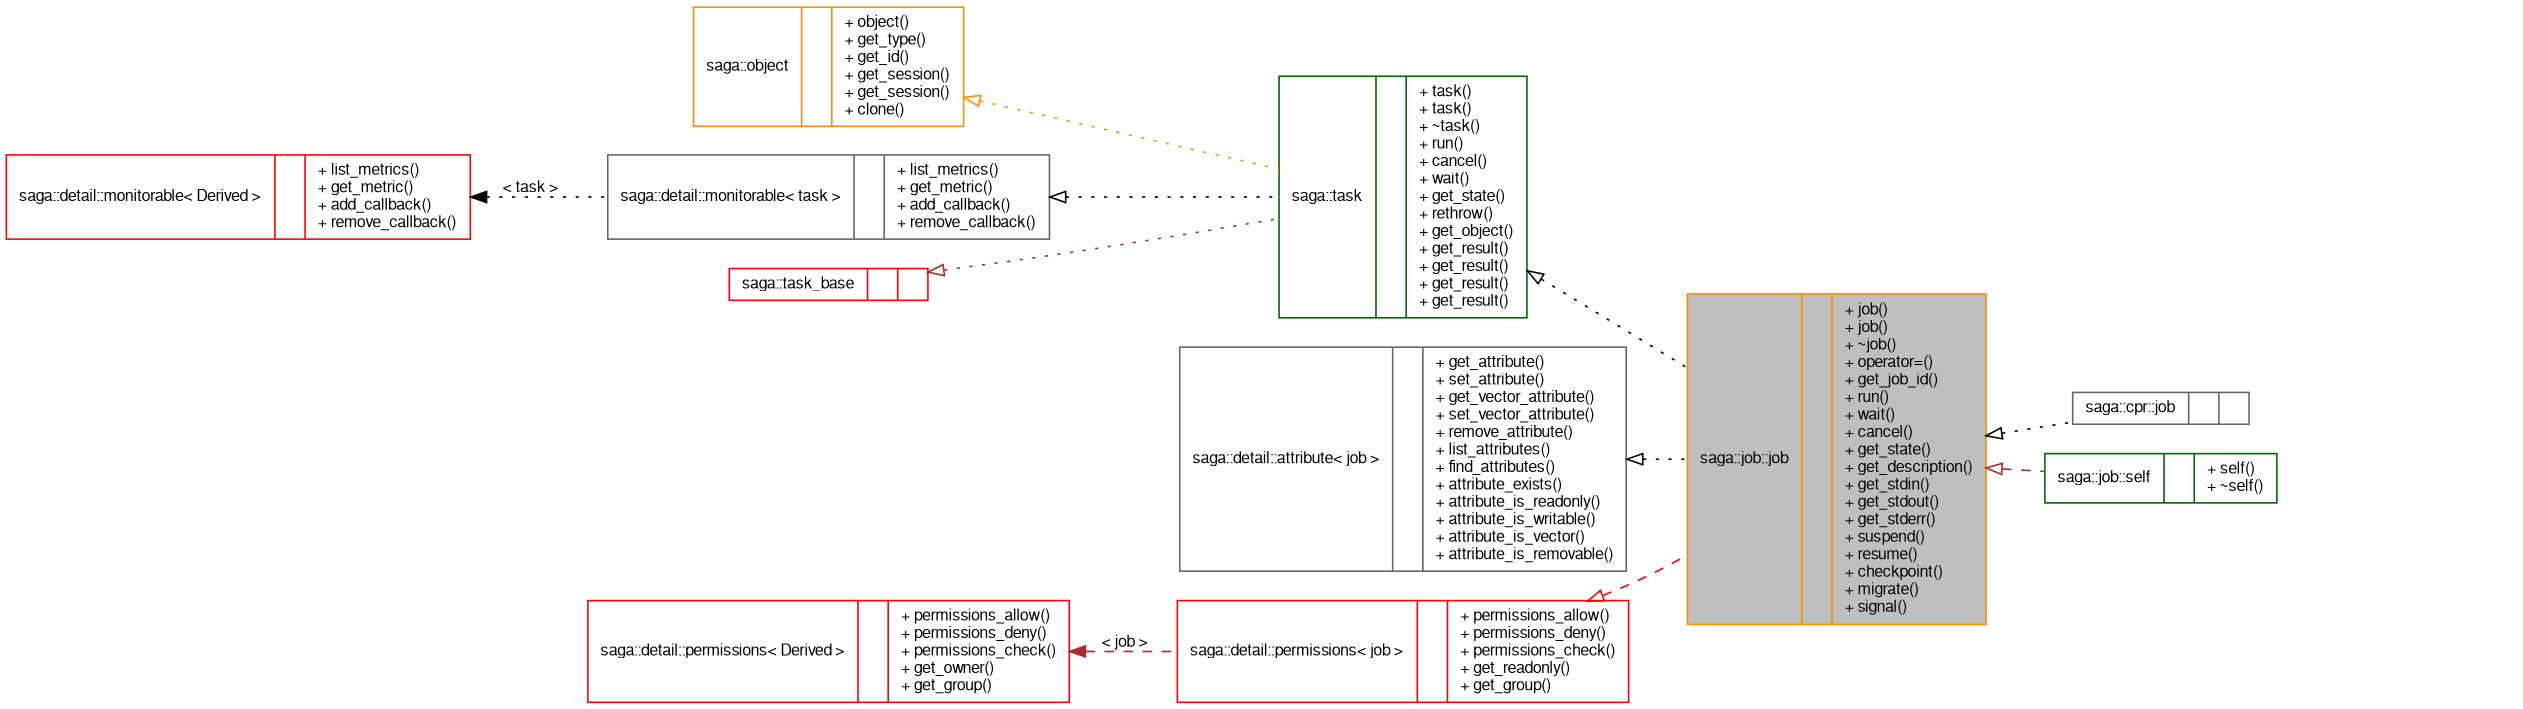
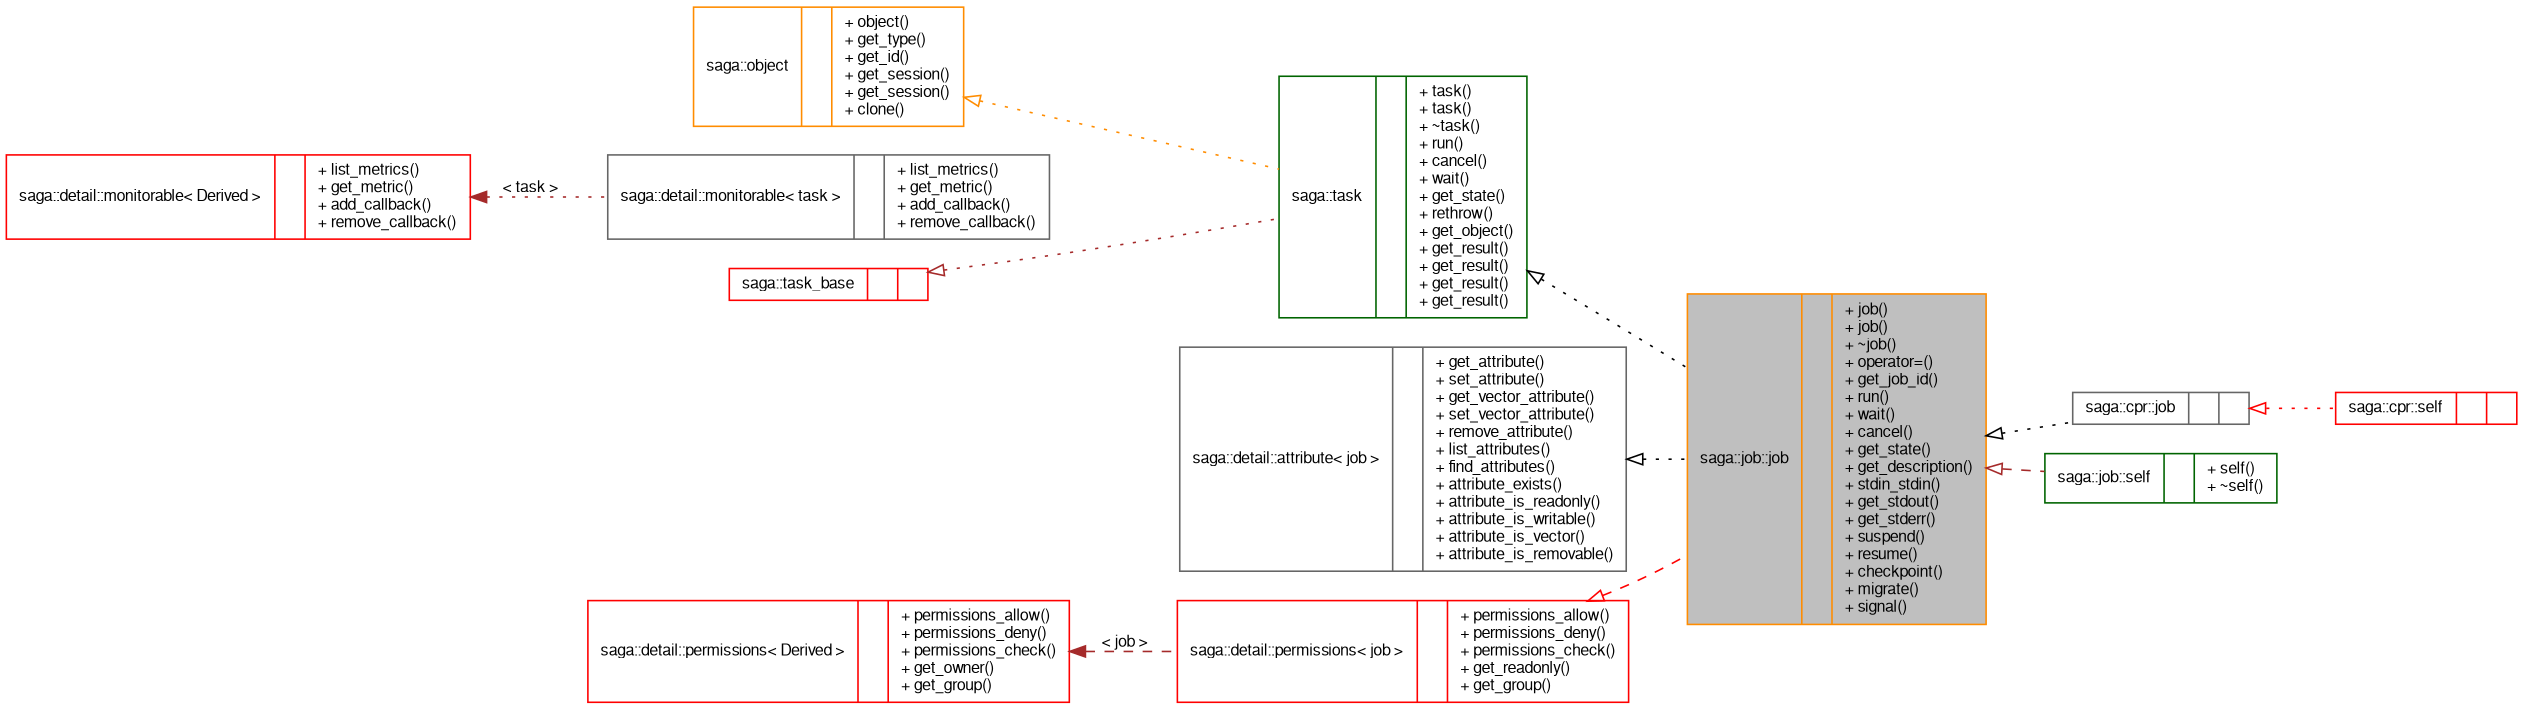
edge "saga::detail::monitorable< task >" -> "saga::detail::monitorable< Derived >": color black -> brown
edge "saga::task" -> "saga::detail::monitorable< task >": removed
node "saga::cpr::self": added
node "saga::job::job": text "+ get_stdin()" -> "+ stdin_stdin()"
